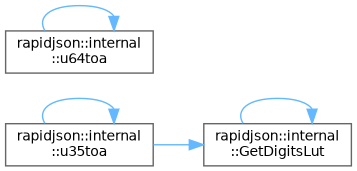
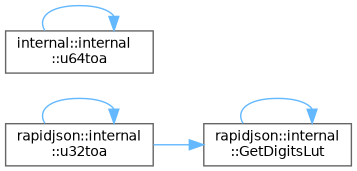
node "rapidjson::internal ::u64toa": label "rapidjson::internal ::u64toa" -> "internal::internal ::u64toa"
node "rapidjson::internal ::u35toa": label "rapidjson::internal ::u35toa" -> "rapidjson::internal ::u32toa"
